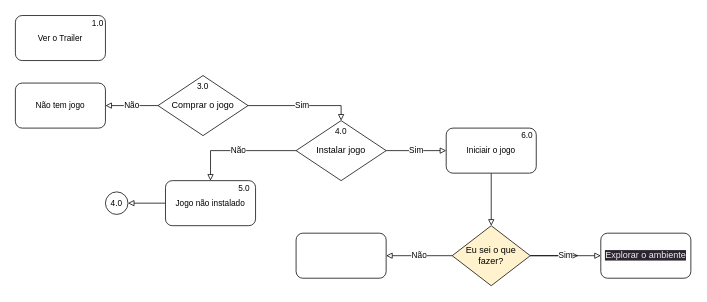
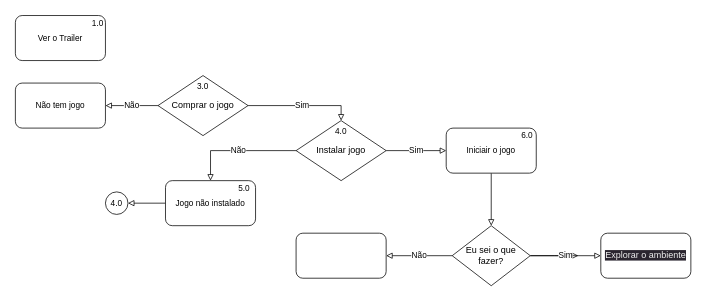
node "Eu sei o que fazer?": fillcolor #fff2cc -> #ffffff
